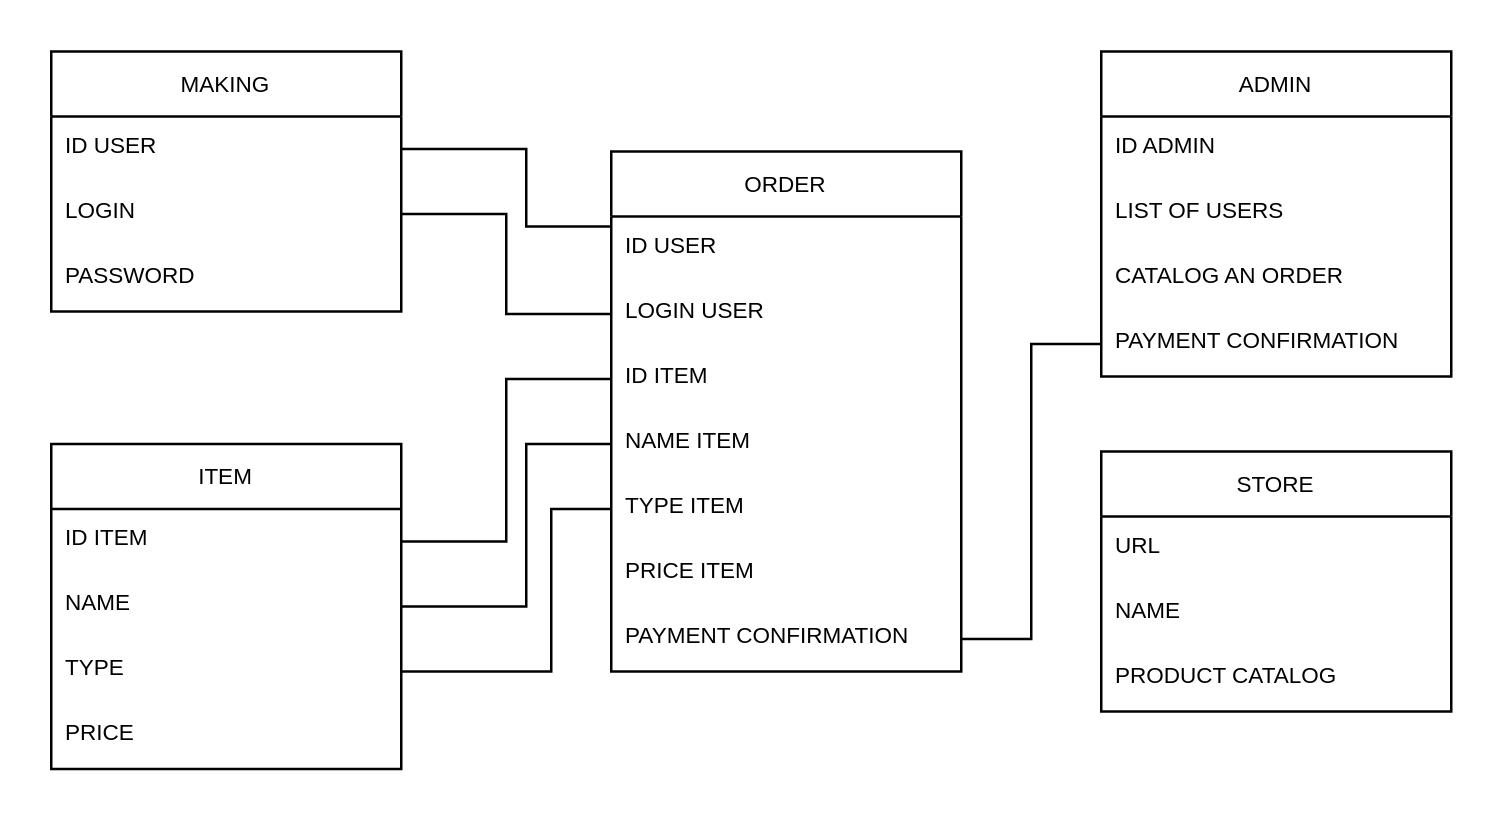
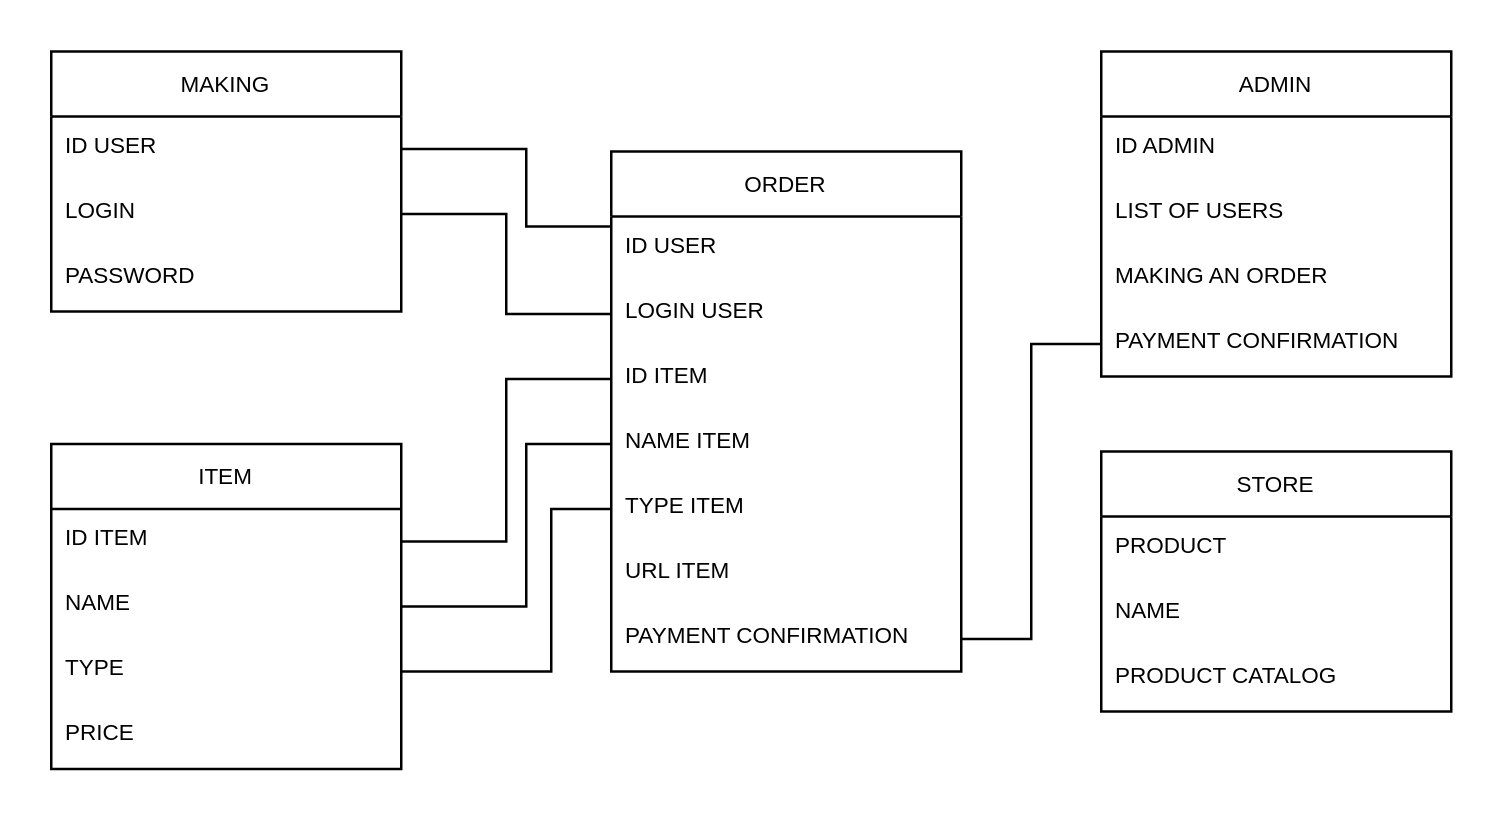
node "CATALOG AN ORDER": label "CATALOG AN ORDER" -> "MAKING AN ORDER"
node "URL": label "URL" -> "PRODUCT"
node "PRICE ITEM": label "PRICE ITEM" -> "URL ITEM"
